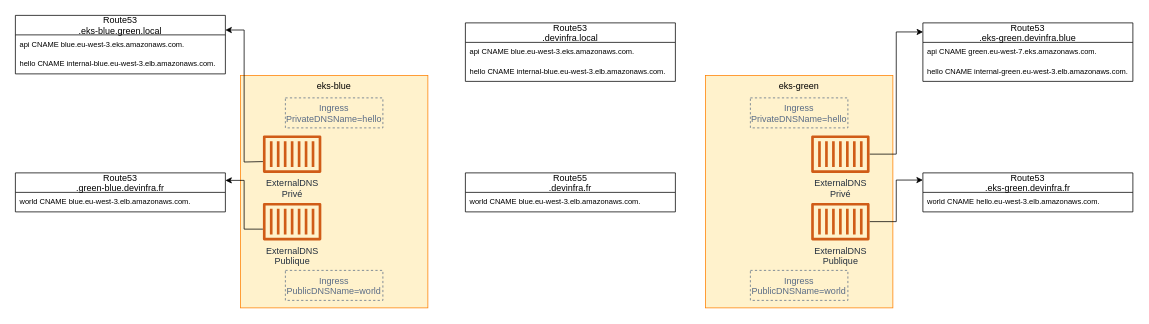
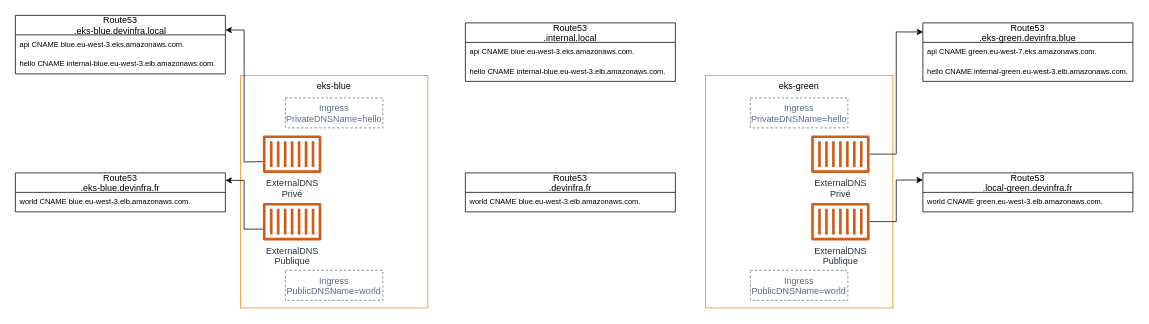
node "Route53 .eks-blue.green.local": label "Route53 .eks-blue.green.local" -> "Route53 .eks-blue.devinfra.local"
node "Route53 .devinfra.local": label "Route53 .devinfra.local" -> "Route53 .internal.local"
node "Route53 .green-blue.devinfra.fr": label "Route53 .green-blue.devinfra.fr" -> "Route53 .eks-blue.devinfra.fr"
node "Route55 .devinfra.fr": label "Route55 .devinfra.fr" -> "Route53 .devinfra.fr"
node "Route53 .eks-green.devinfra.fr": label "Route53 .eks-green.devinfra.fr" -> "Route53 .local-green.devinfra.fr"
node "eks-blue": fillcolor #fff2cc -> #ffffff
node "eks-green": fillcolor #fff2cc -> #ffffff
node "world CNAME hello.eu-west-3.elb.amazonaws.com.": label "world CNAME hello.eu-west-3.elb.amazonaws.com." -> "world CNAME green.eu-west-3.elb.amazonaws.com."
